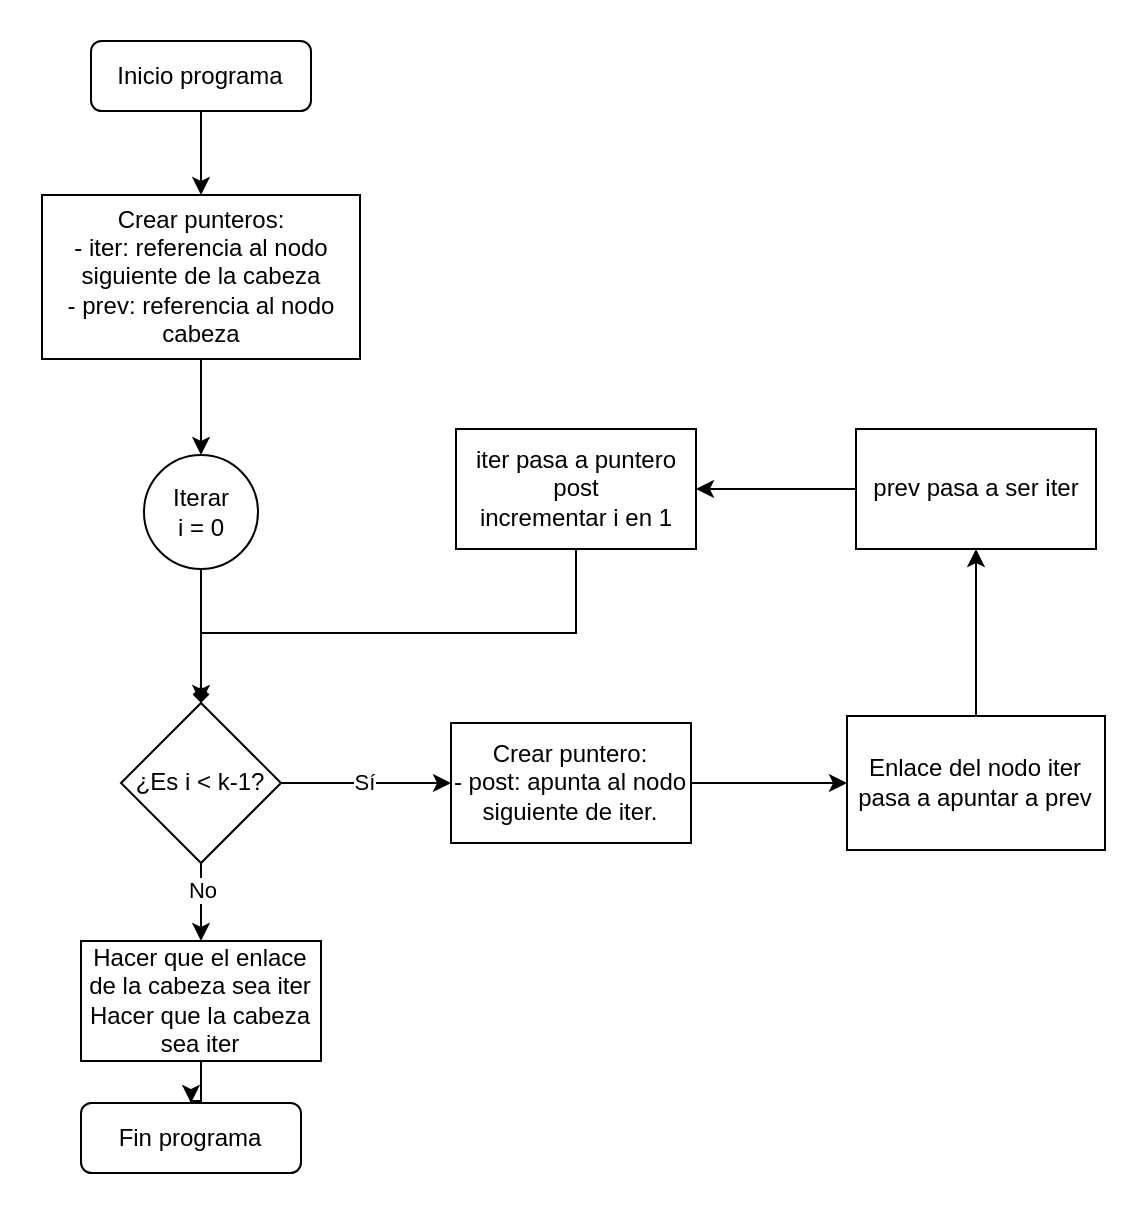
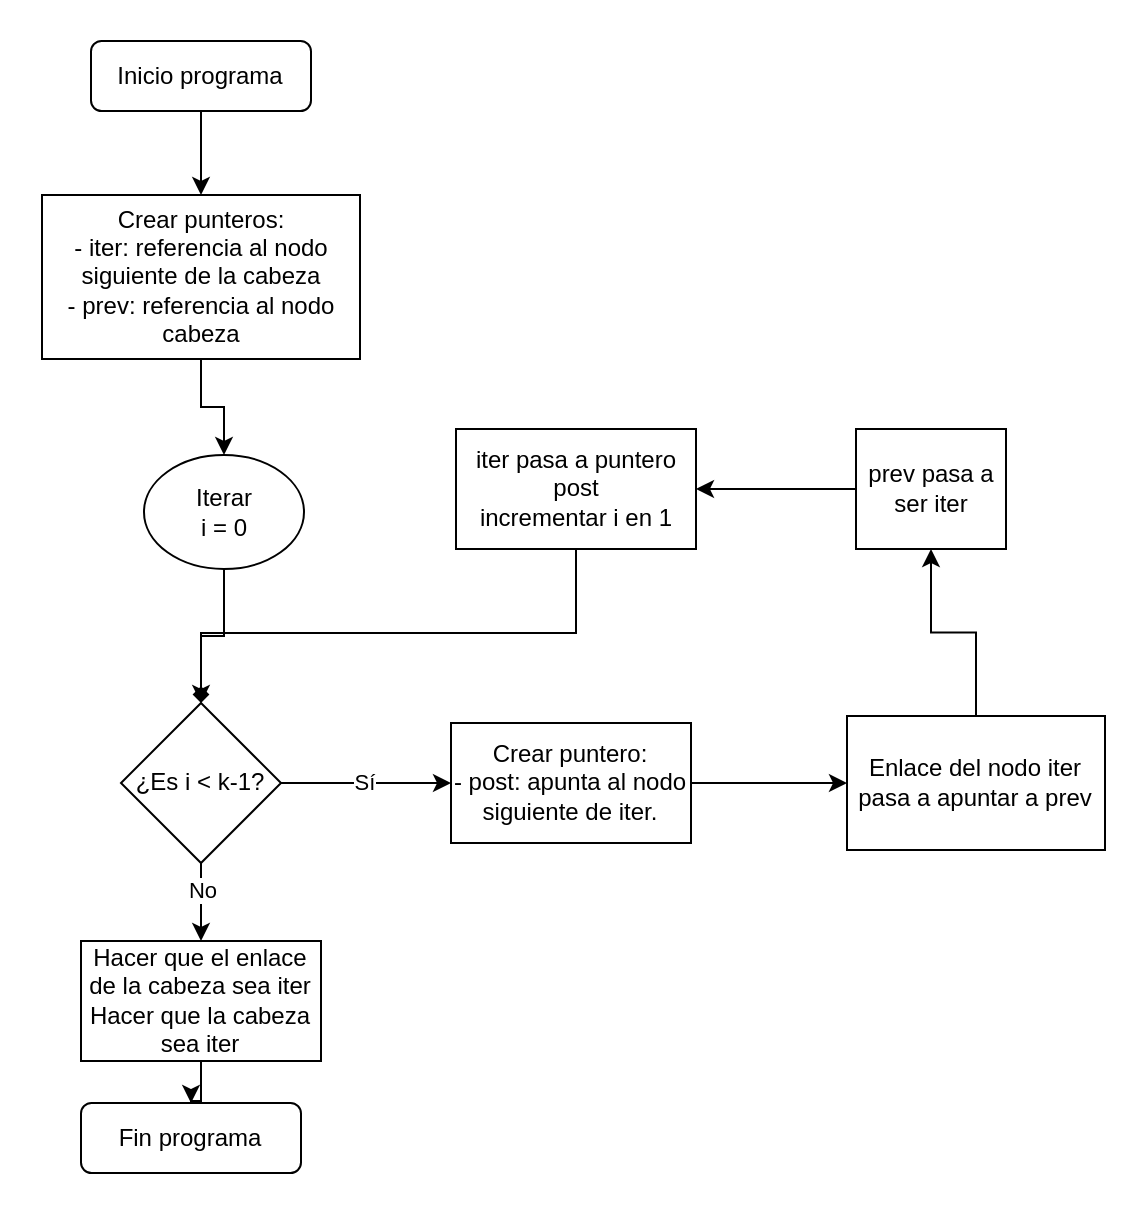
node "prev pasa a ser iter": size 240x120 -> 150x120
node "Iterar i = 0": size 114x114 -> 160x114
